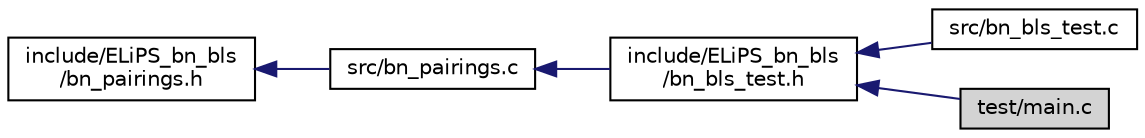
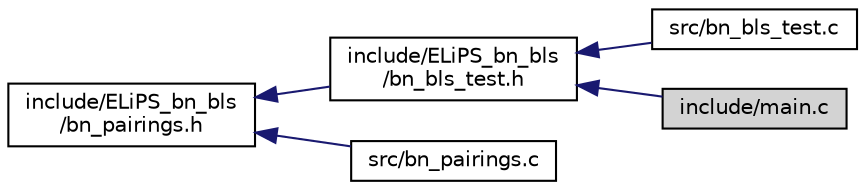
edge "include/ELiPS_bn_bls /bn_bls_test.h" -> "src/bn_pairings.c": now "include/ELiPS_bn_bls /bn_bls_test.h" -> "include/ELiPS_bn_bls /bn_pairings.h"
node "test/main.c": label "test/main.c" -> "include/main.c"
